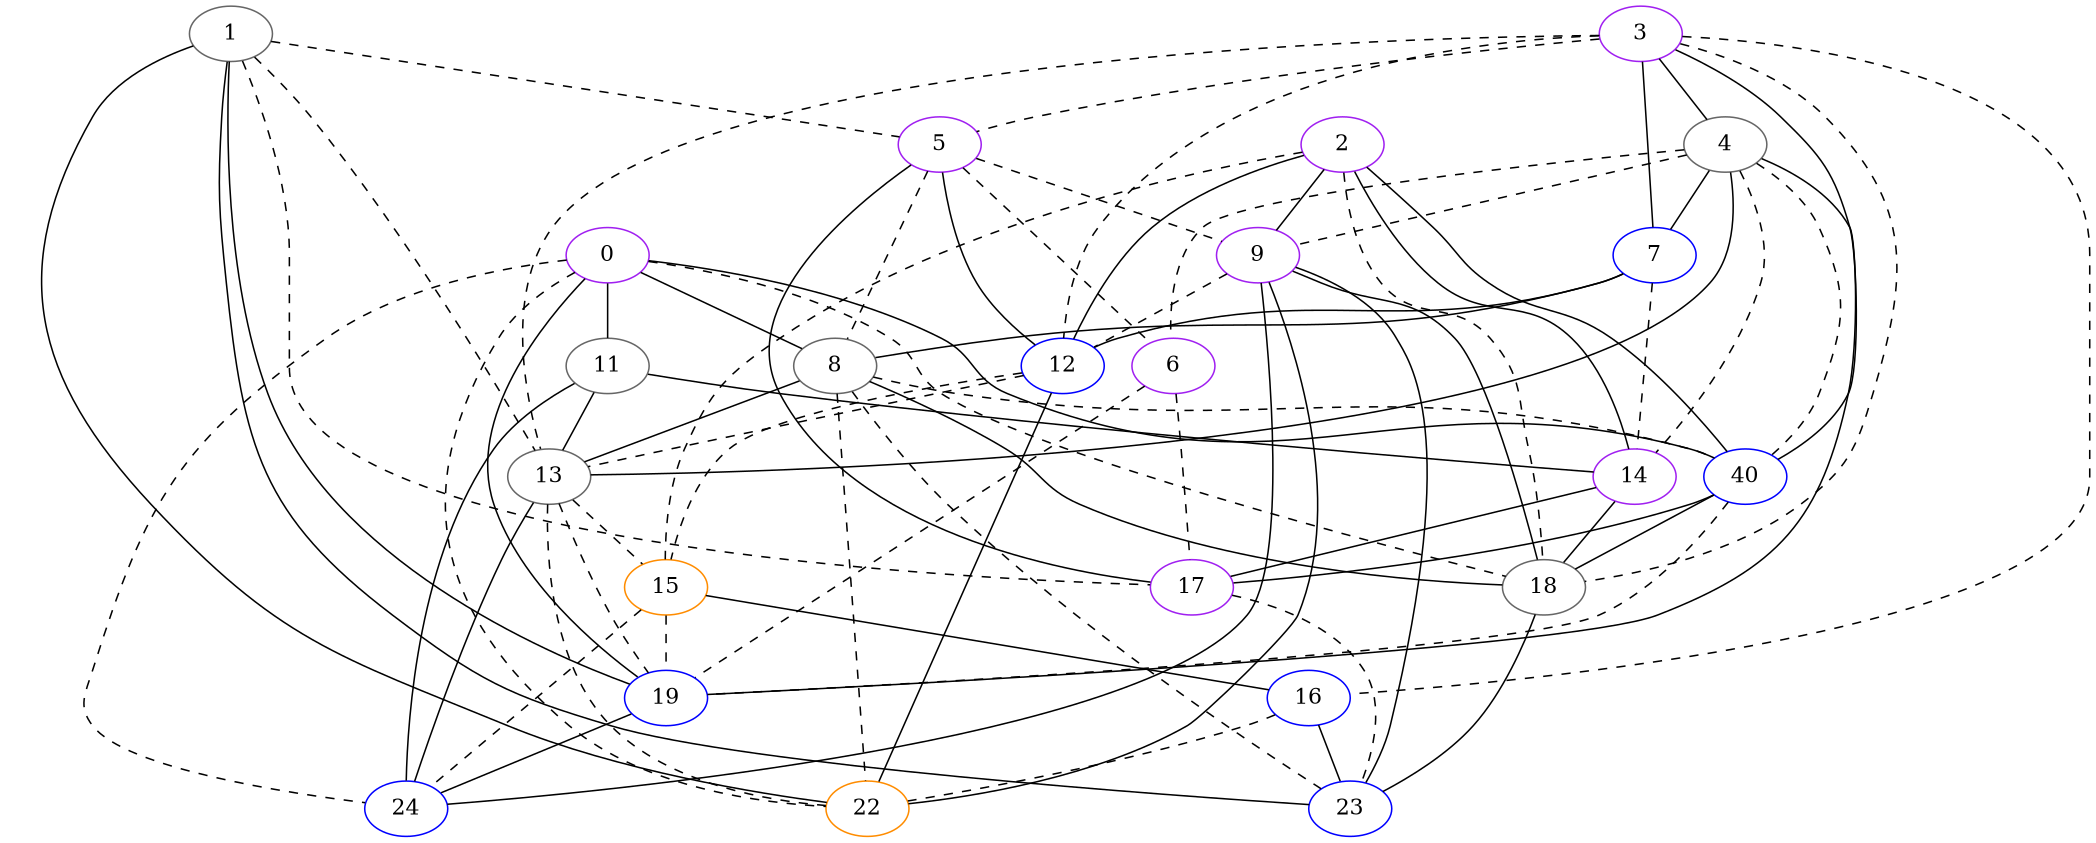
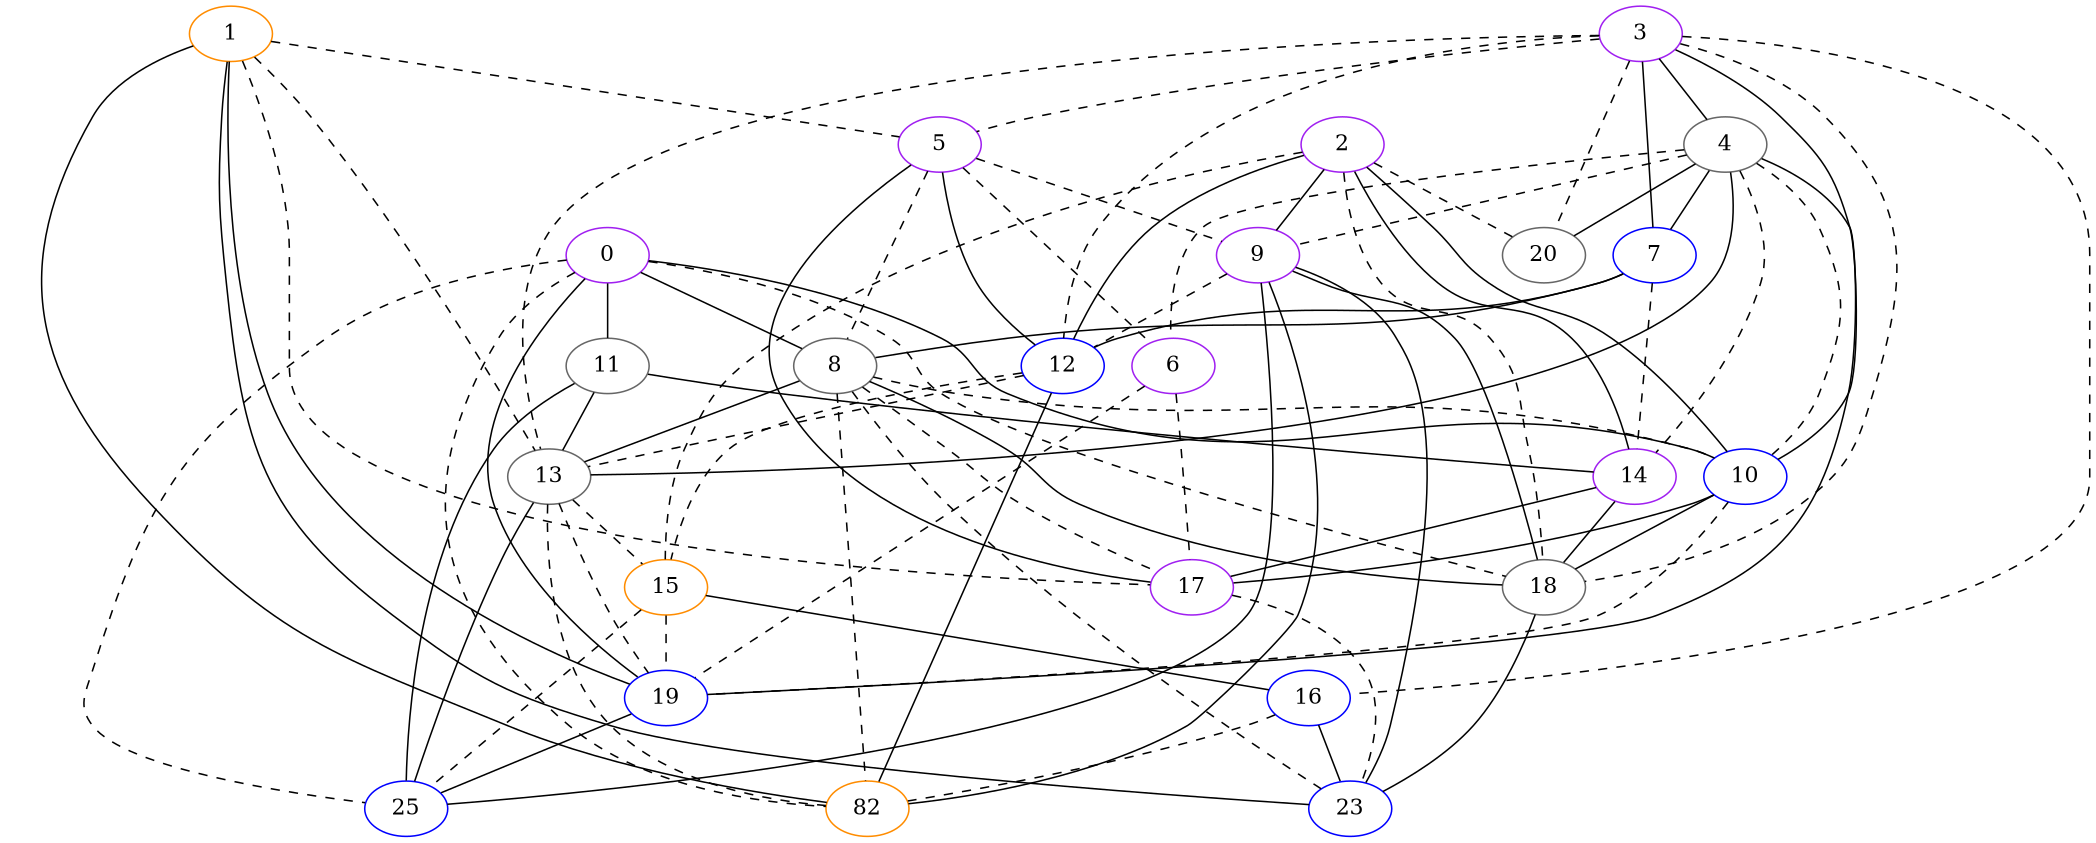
node "1": color gray40 -> darkorange
node "20": added
node "40": label "40" -> "10"
edge "8" -- "17": added
node "24": label "24" -> "25"
node "22": label "22" -> "82"
